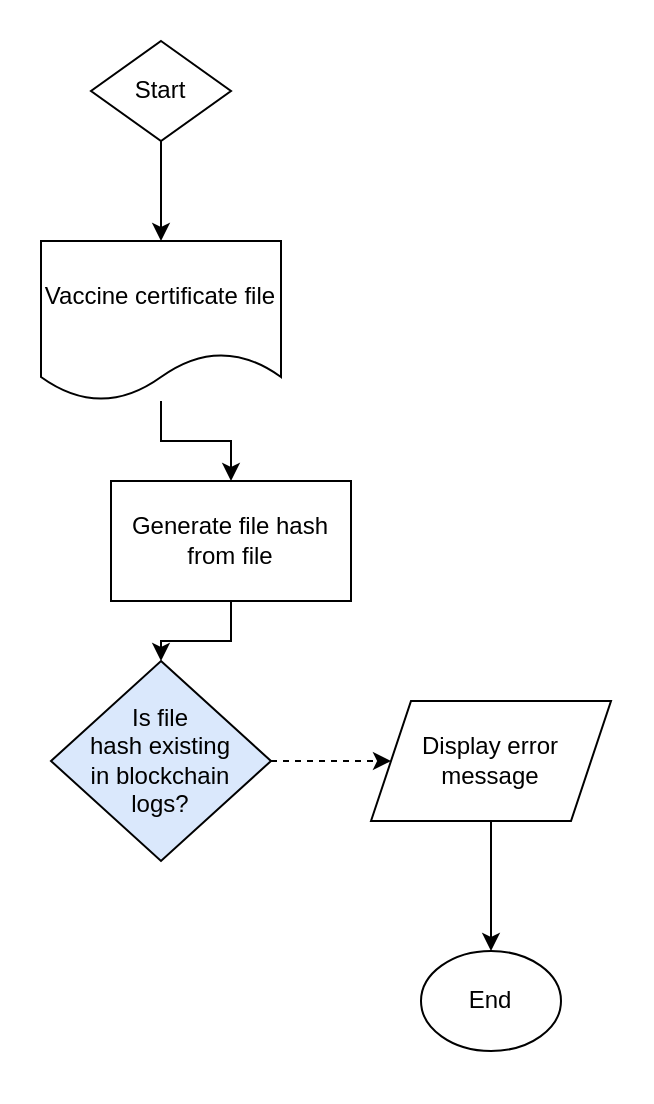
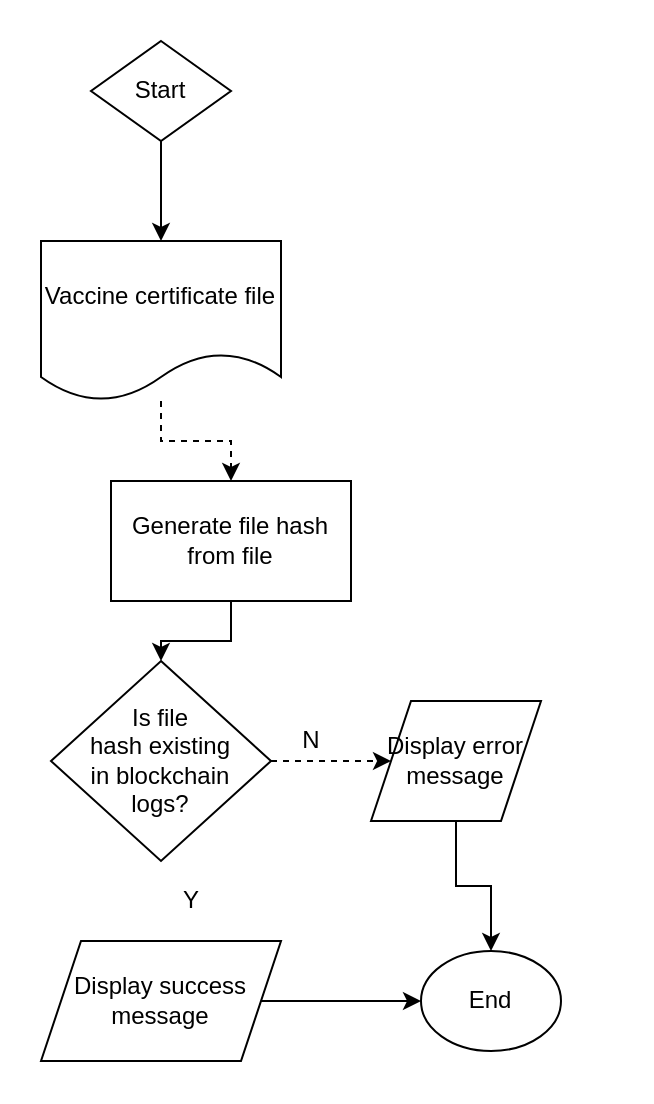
edge "Vaccine certificate file" -> "Generate file hash from file": style solid -> dashed
node "N": added
node "Is file hash existing in blockchain logs?": fillcolor #dae8fc -> #ffffff
node "Display error message": size 240x120 -> 170x120
node "Y": added
node "Display success message": added
edge "Display success message" -> "End": added
